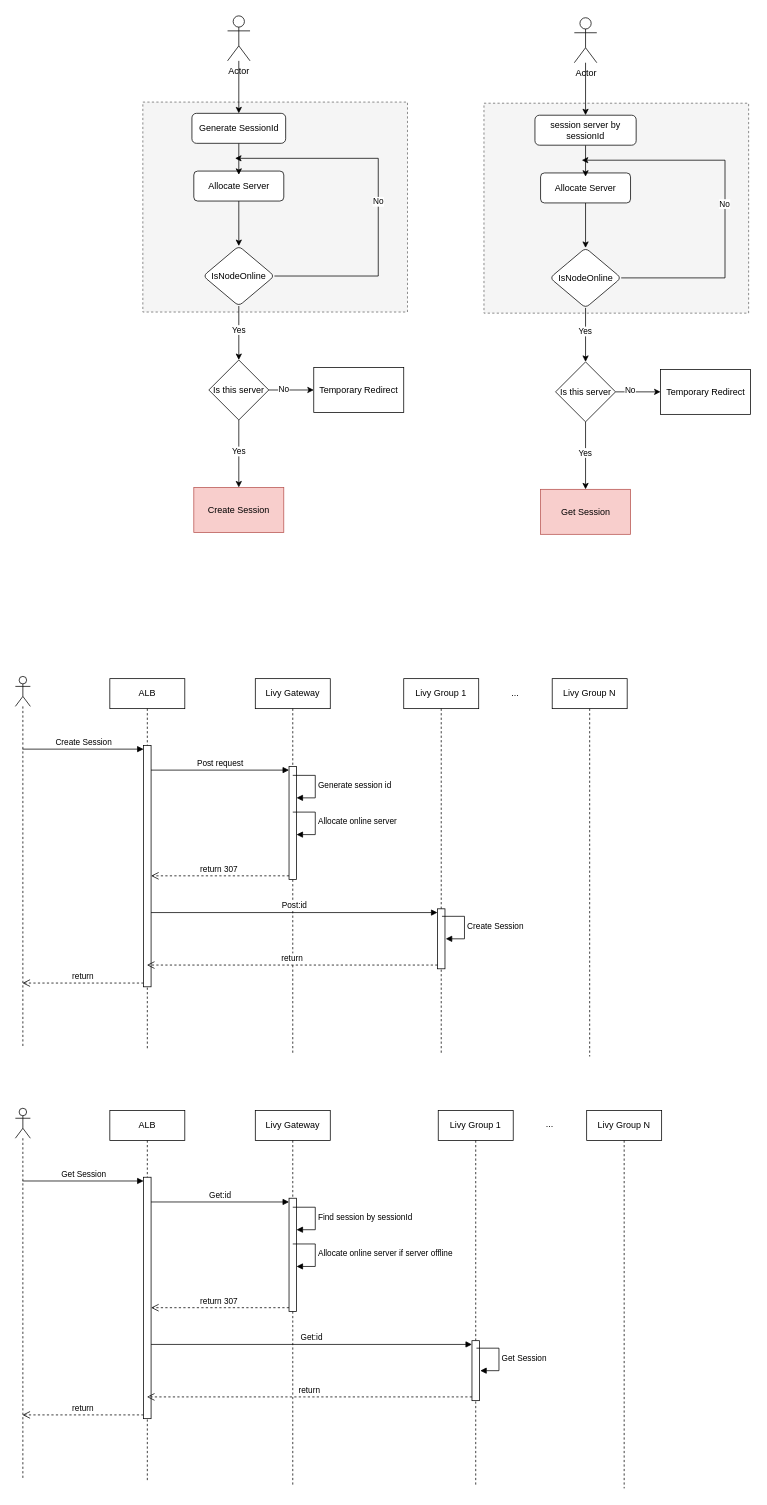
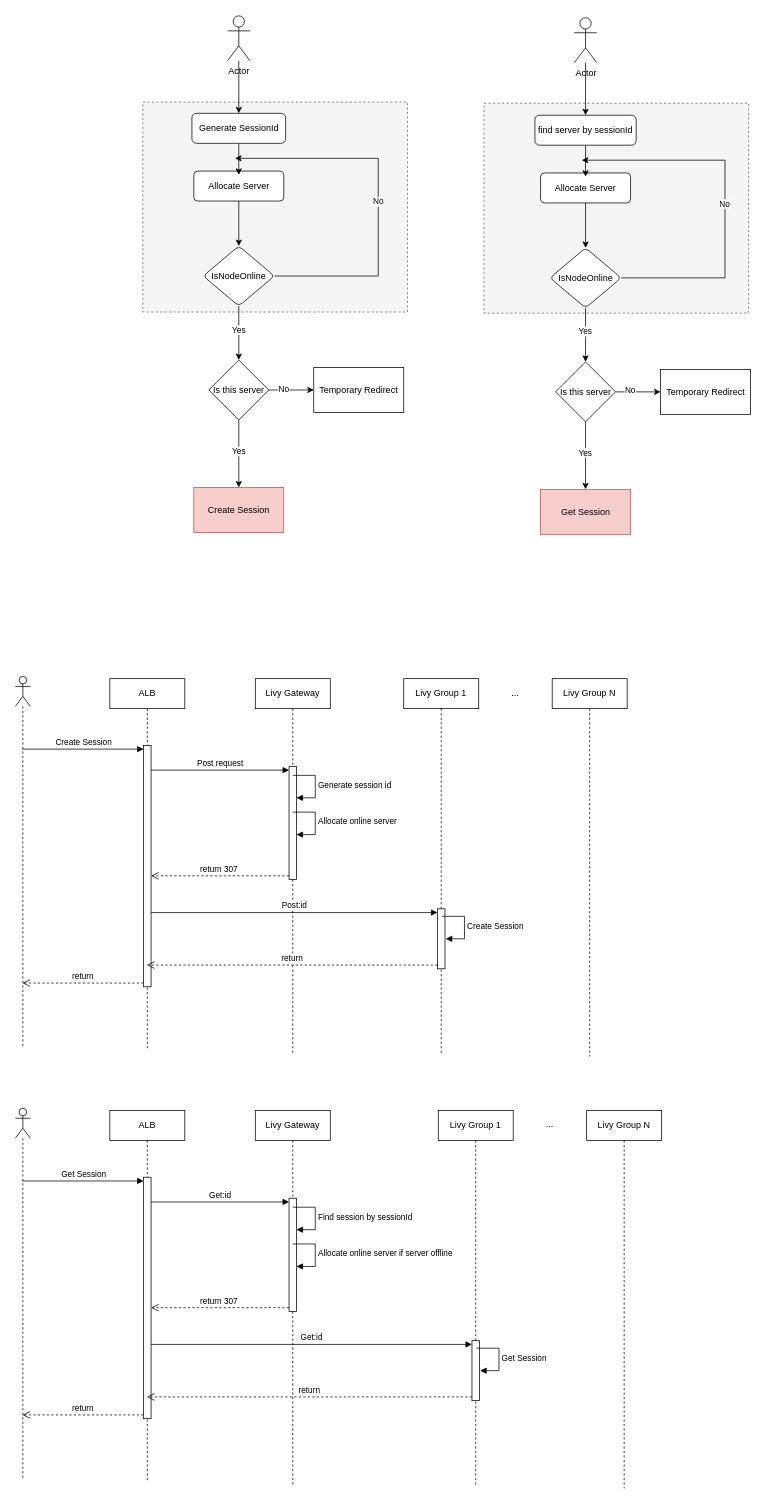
node "session server by sessionId": label "session server by sessionId" -> "find server by sessionId"
